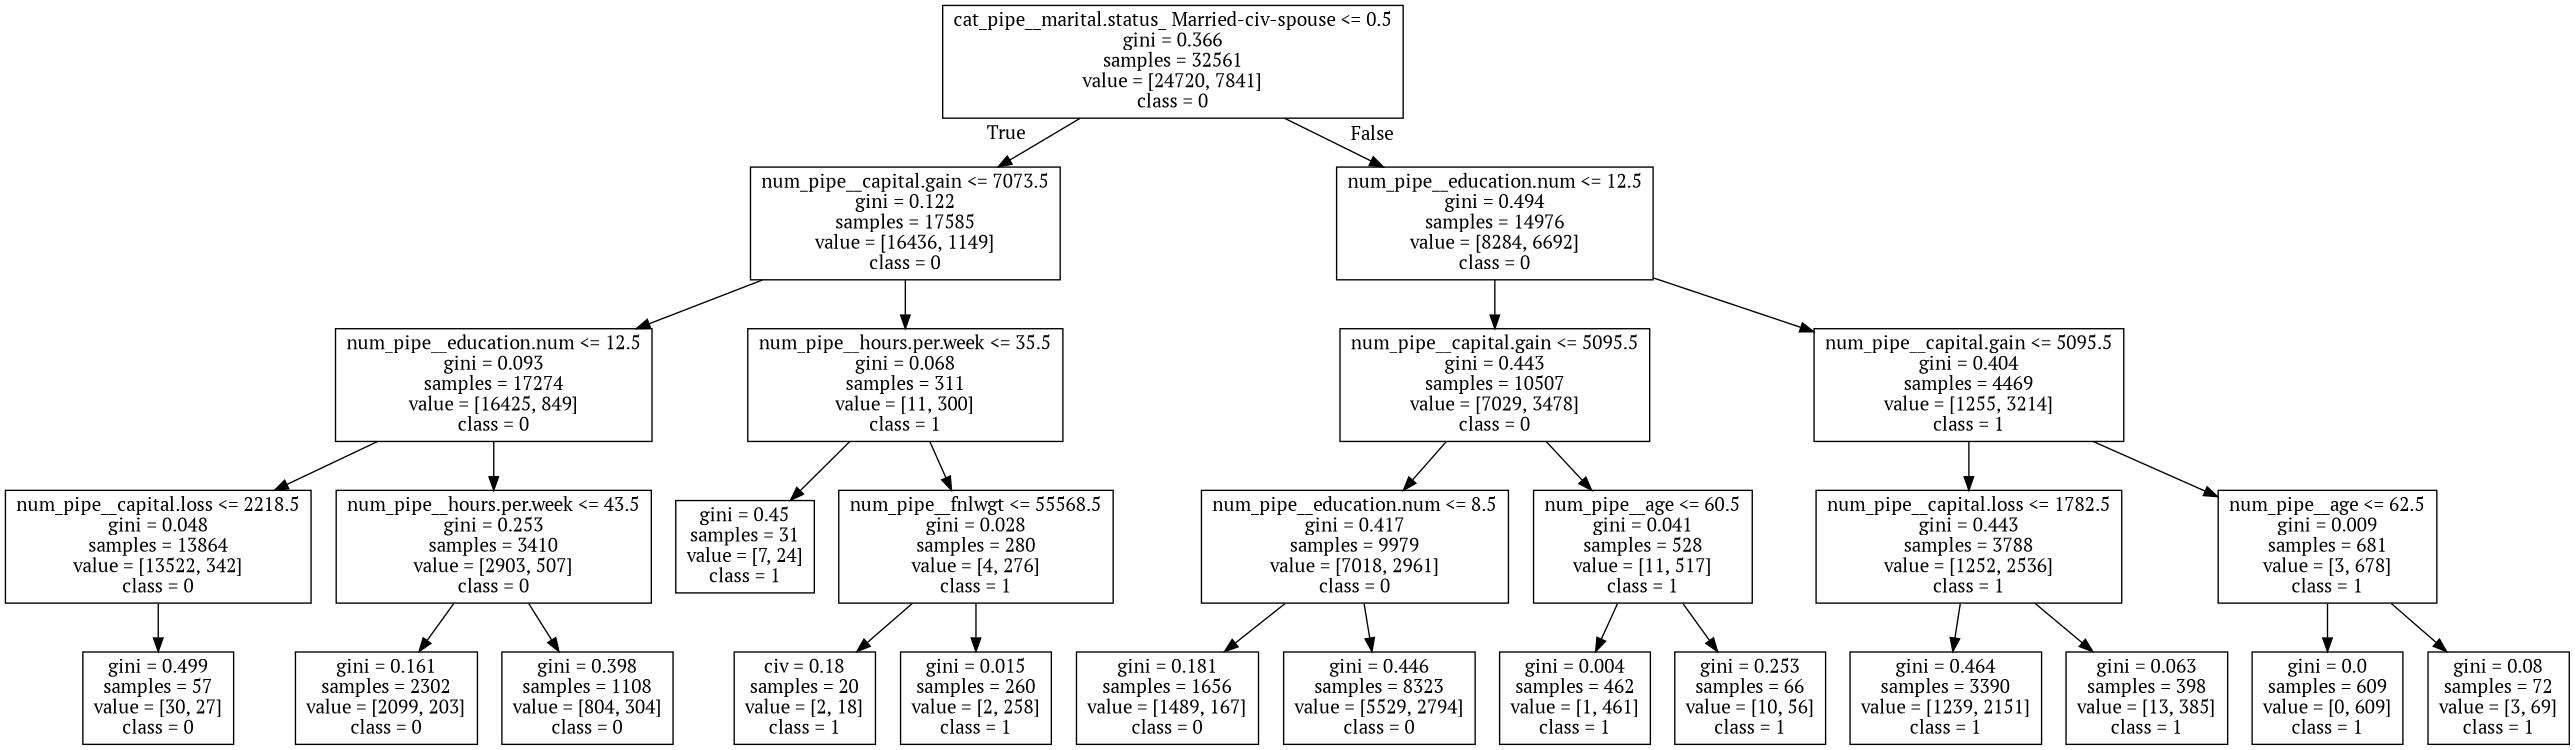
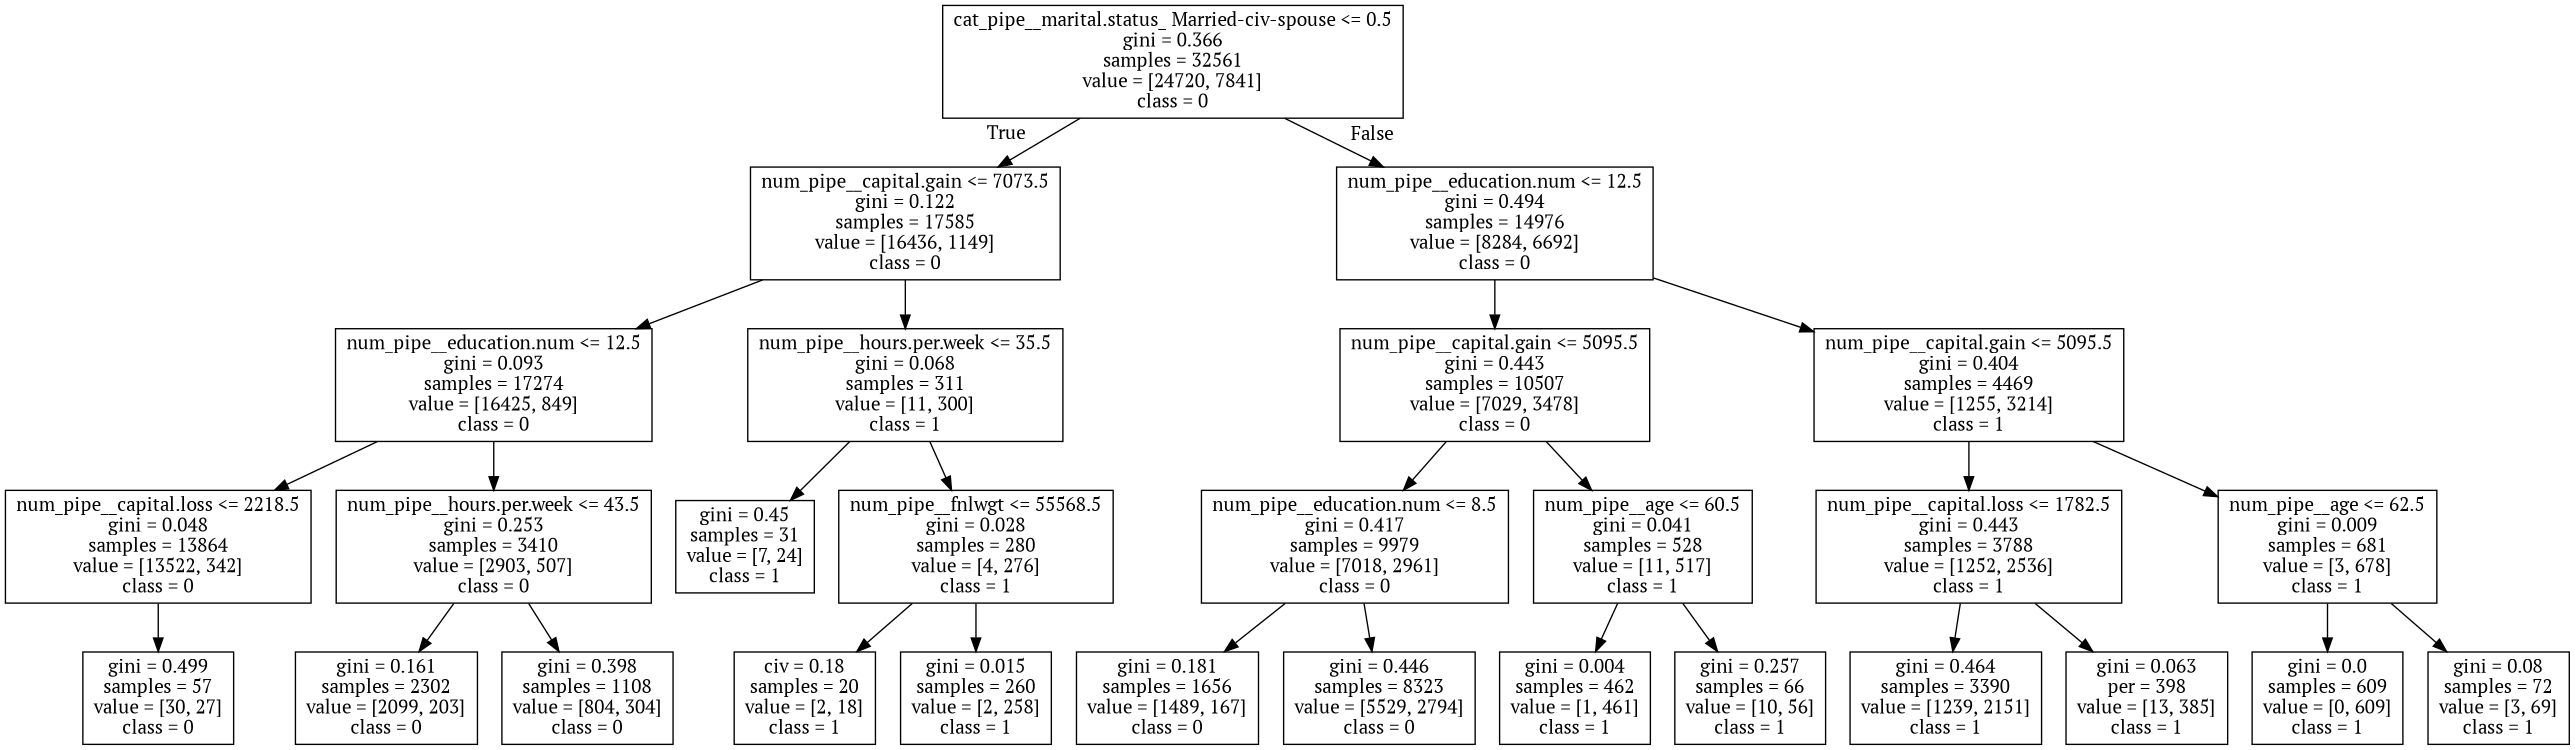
node "gini = 0.253 samples = 66 value = [10, 56] class = 1": label "gini = 0.253 samples = 66 value = [10, 56] class = 1" -> "gini = 0.257 samples = 66 value = [10, 56] class = 1"
node "gini = 0.063 samples = 398 value = [13, 385] class = 1": label "gini = 0.063 samples = 398 value = [13, 385] class = 1" -> "gini = 0.063 per = 398 value = [13, 385] class = 1"
